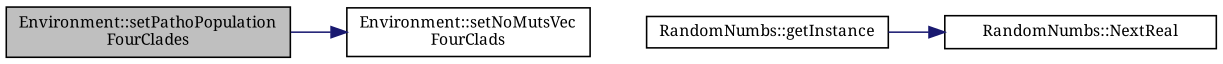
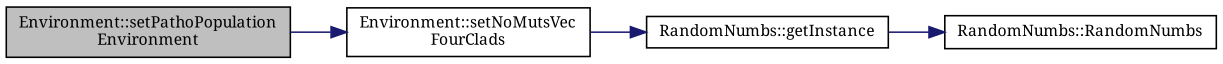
node "Environment::setPathoPopulation FourClades": label "Environment::setPathoPopulation FourClades" -> "Environment::setPathoPopulation Environment"
edge "Environment::setNoMutsVec FourClads" -> "RandomNumbs::getInstance": added
node "RandomNumbs::NextReal": label "RandomNumbs::NextReal" -> "RandomNumbs::RandomNumbs"
